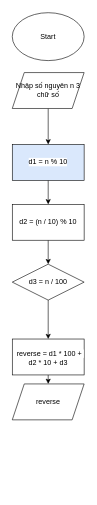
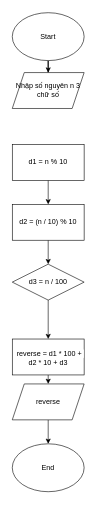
edge "Start" -> "Nhập số nguyên n 3 chữ số": added
edge "Nhập số nguyên n 3 chữ số" -> "d1 = n % 10": removed
node "d1 = n % 10": fillcolor #dae8fc -> #ffffff
edge "reverse" -> "End": added
node "End": added
